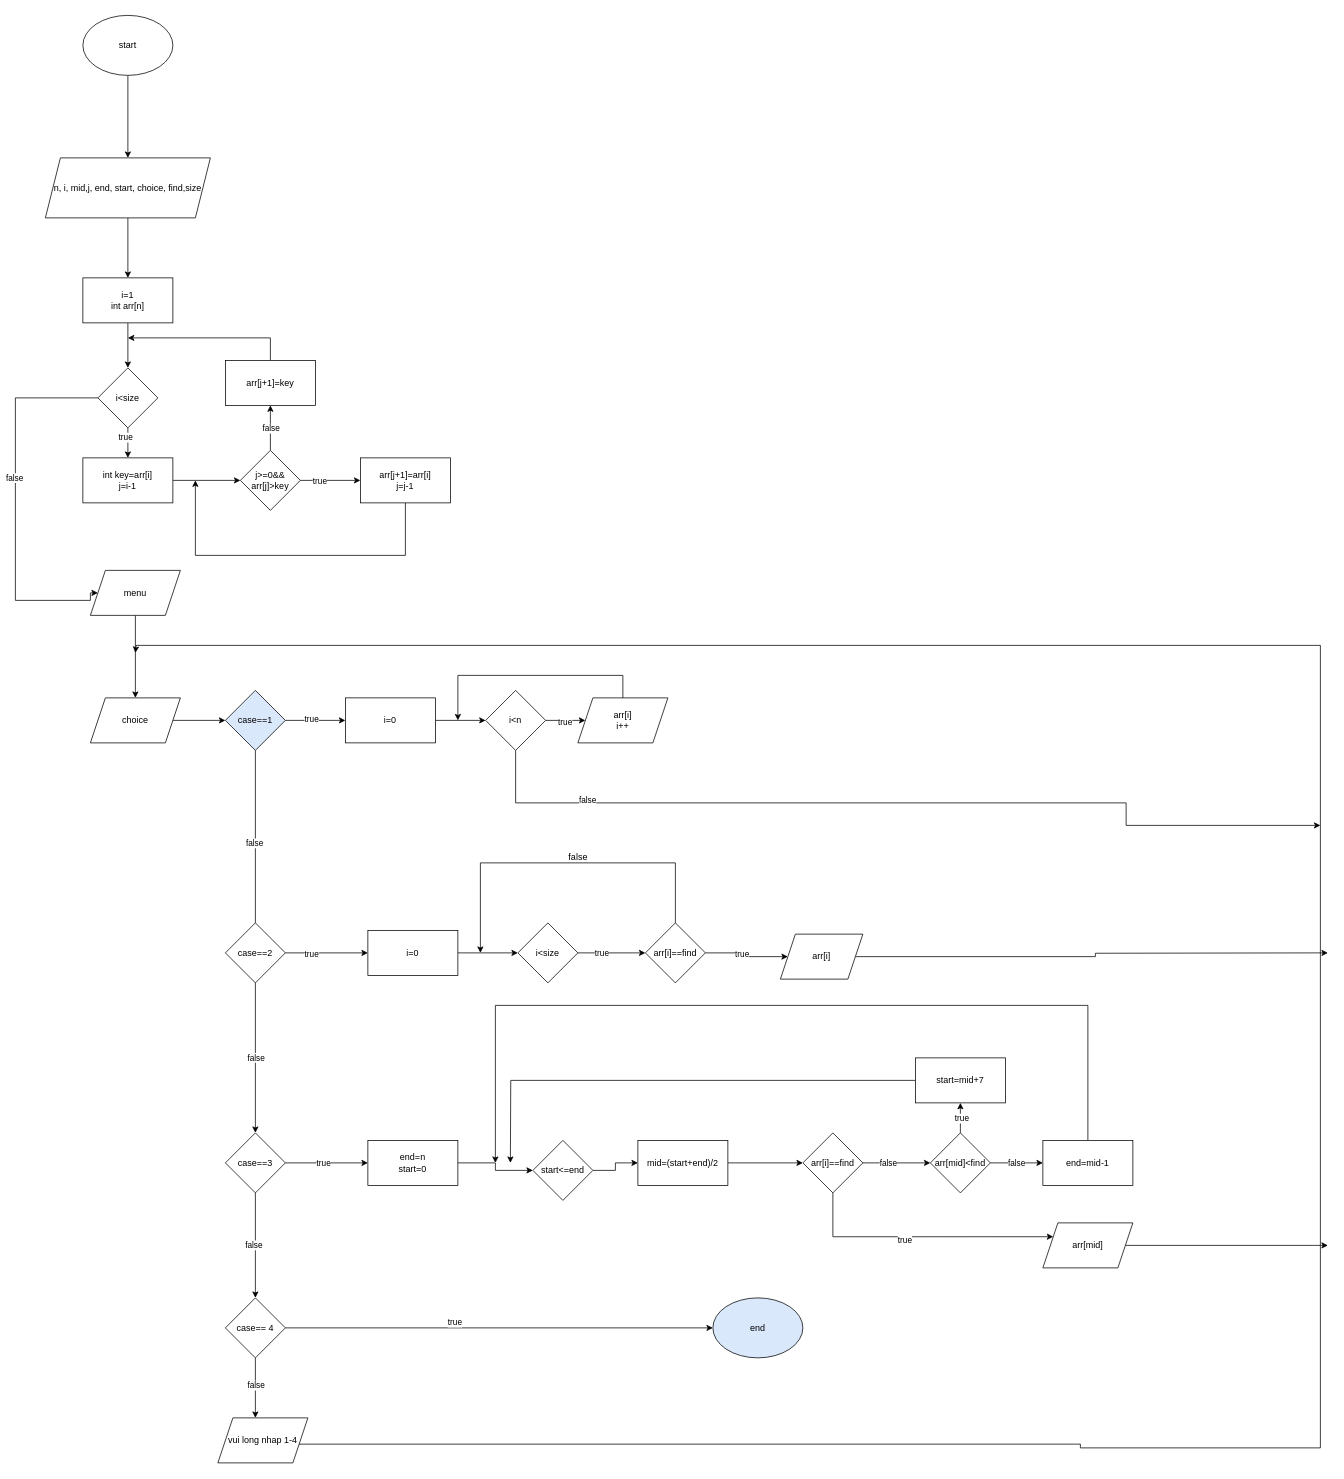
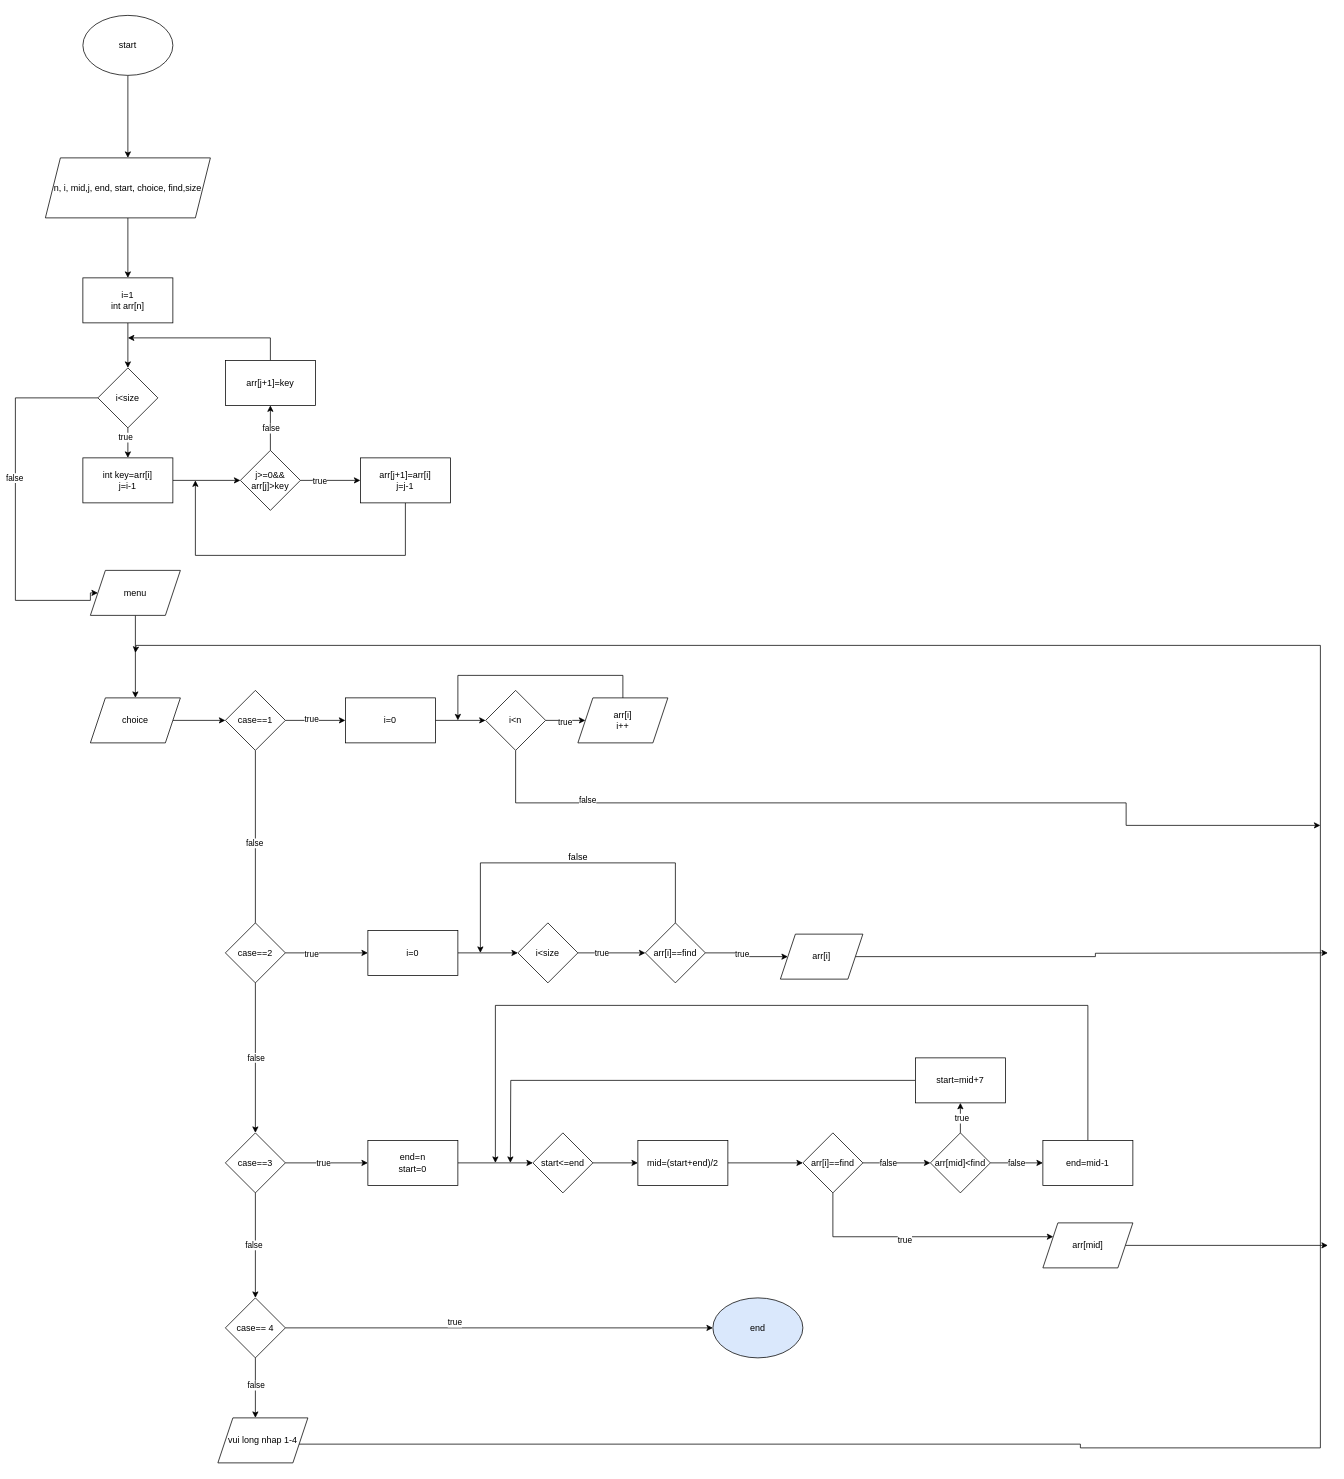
node "case==1": fillcolor #dae8fc -> #ffffff
node "start<=end": moved (563, 1170) -> (563, 1163)
